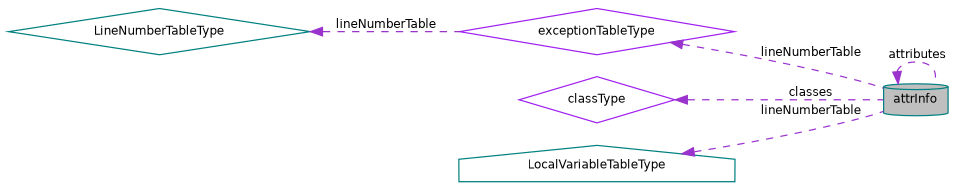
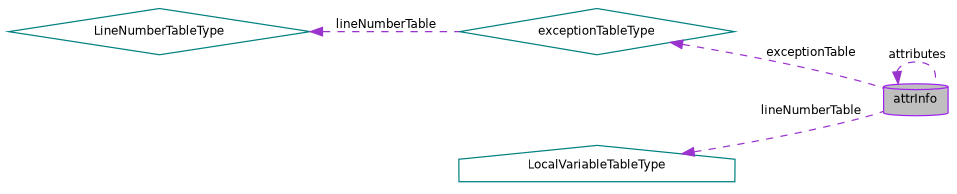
node "exceptionTableType": color purple -> teal
edge "attrInfo" -> "exceptionTableType": label " lineNumberTable" -> " exceptionTable"
node "classType": removed
node "attrInfo": color teal -> purple
